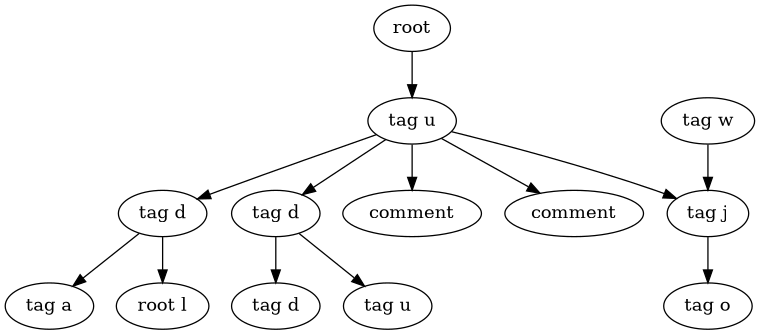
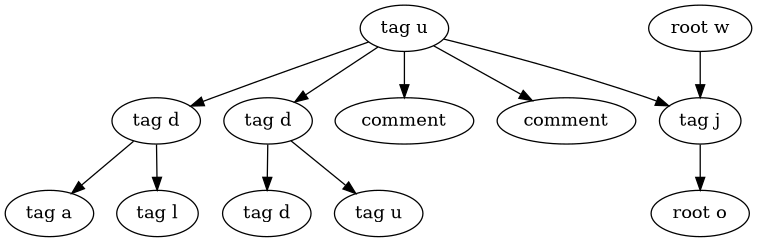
node "root": removed
node "tag w": label "tag w" -> "root w"
node "root l": label "root l" -> "tag l"
node "tag o": label "tag o" -> "root o"
